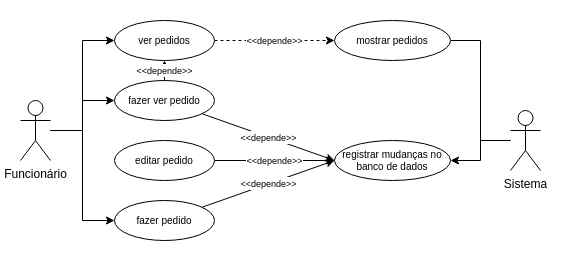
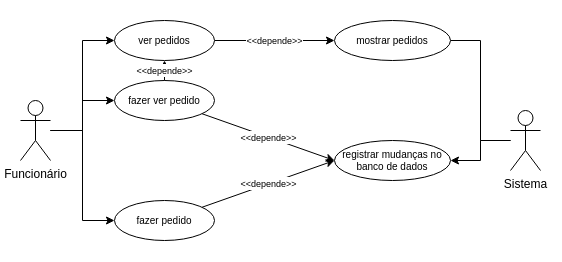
edge "ver pedidos" -> "mostrar pedidos": style dashed -> solid
node "editar pedido": removed
edge "editar pedido" -> "registrar mudanças no banco de dados": removed, label "<<depende>>"
